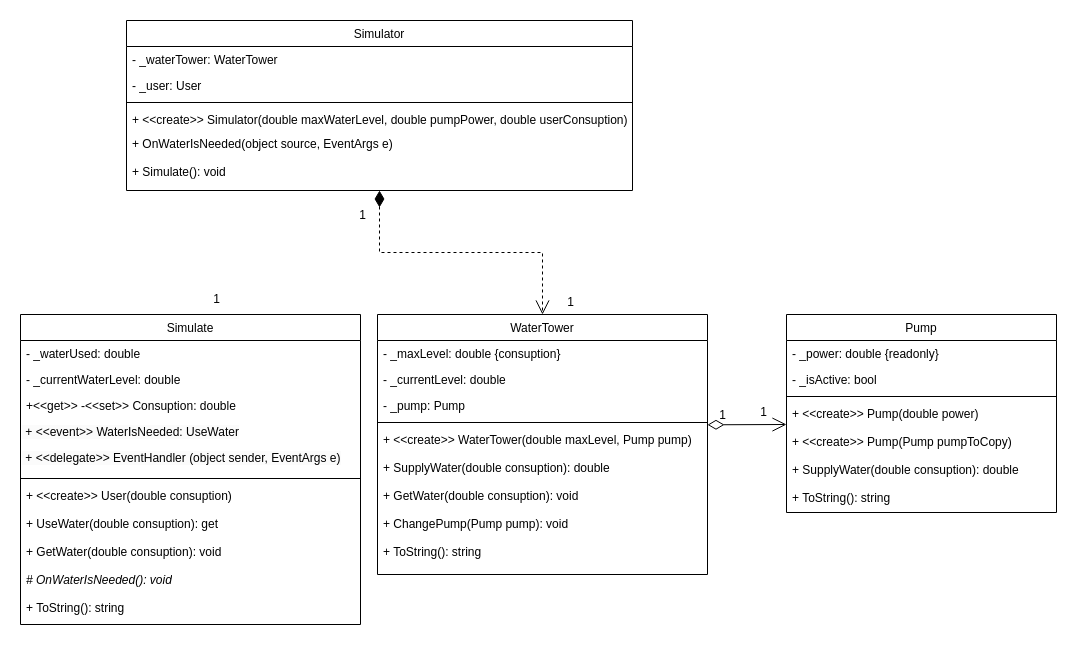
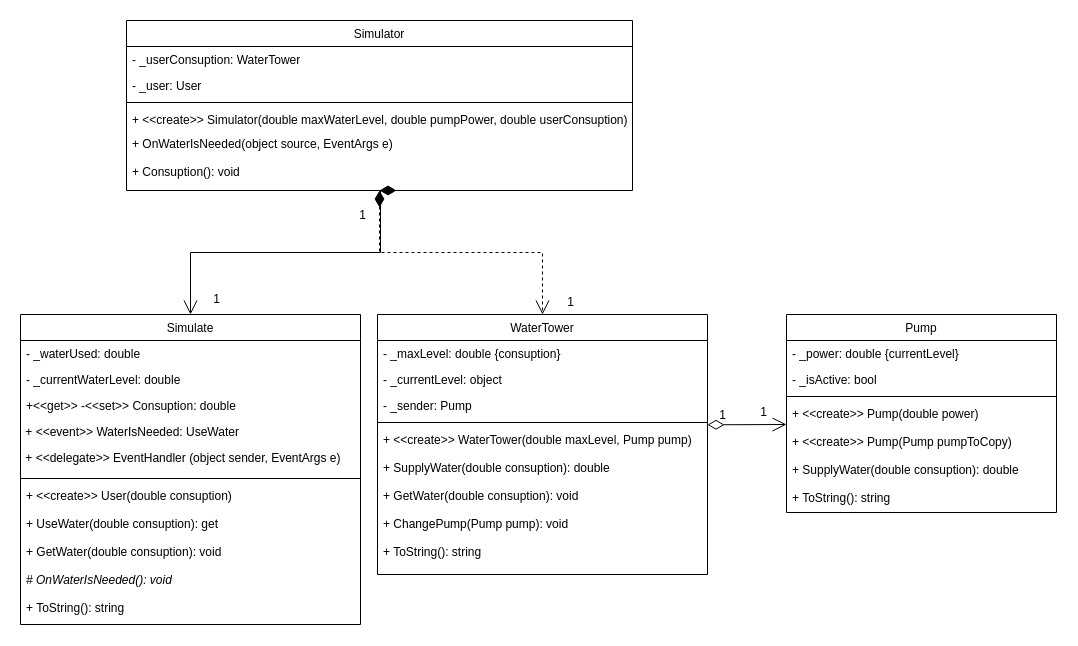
node "- _waterTower: WaterTower": label "- _waterTower: WaterTower" -> "- _userConsuption: WaterTower"
node "+ Simulate(): void": label "+ Simulate(): void" -> "+ Consuption(): void"
edge "Simulator" -- "Simulate": added
node "- _power: double {readonly}": label "- _power: double {readonly}" -> "- _power: double {currentLevel}"
node "- _currentLevel: double": label "- _currentLevel: double" -> "- _currentLevel: object"
node "- _pump: Pump": label "- _pump: Pump" -> "- _sender: Pump"
